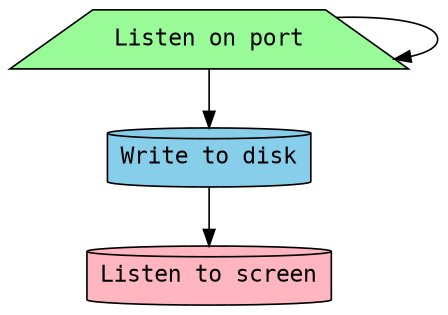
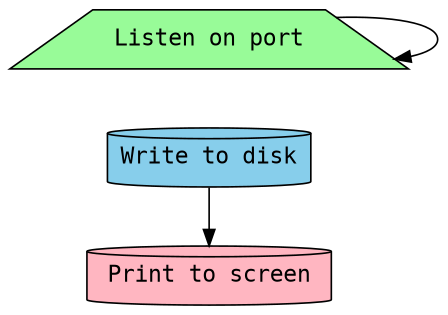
edge "Listen on port" -> "Write to disk": removed
node "Listen to screen": label "Listen to screen" -> "Print to screen"
